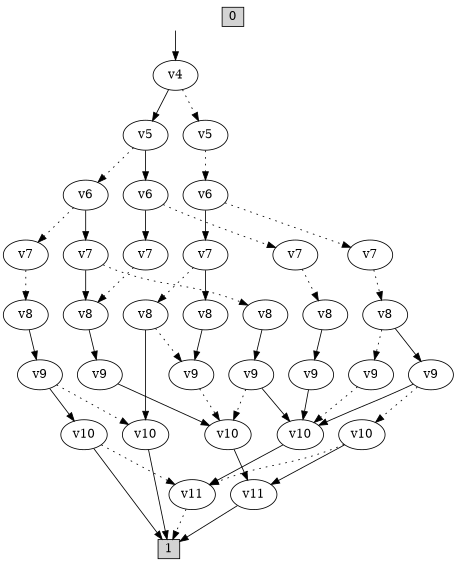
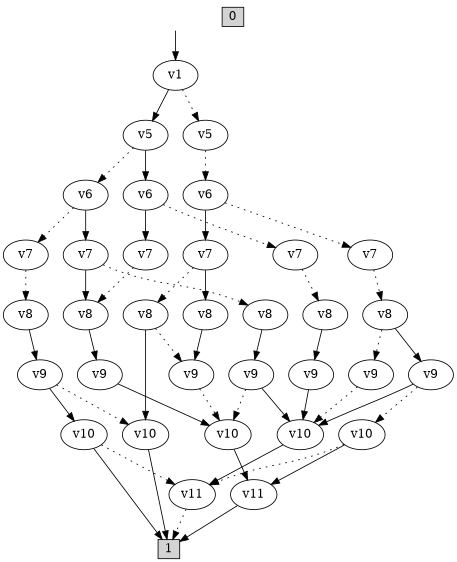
node "v4": label "v4" -> "v1"
